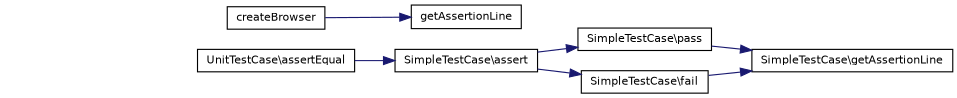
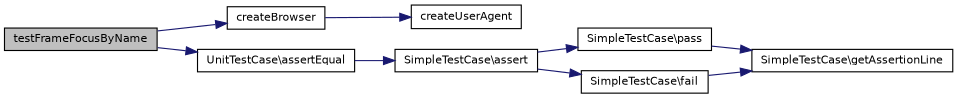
node "getAssertionLine": label "getAssertionLine" -> "createUserAgent"
node "testFrameFocusByName": added
